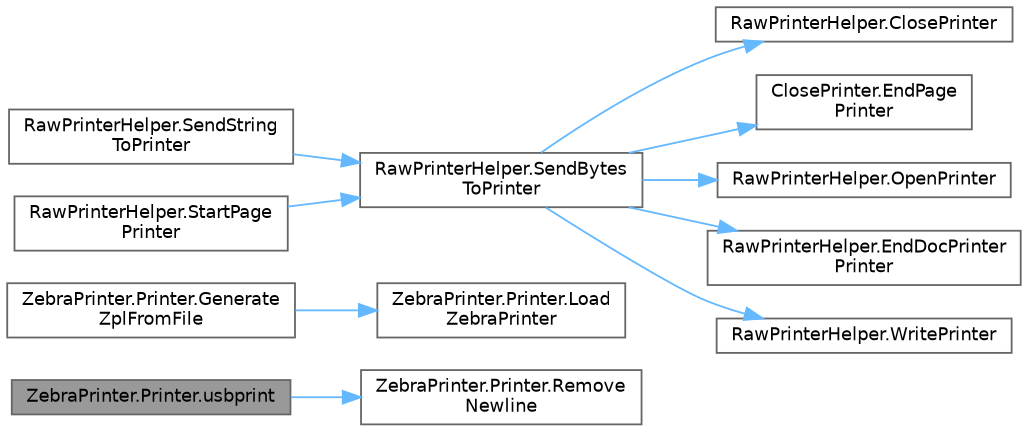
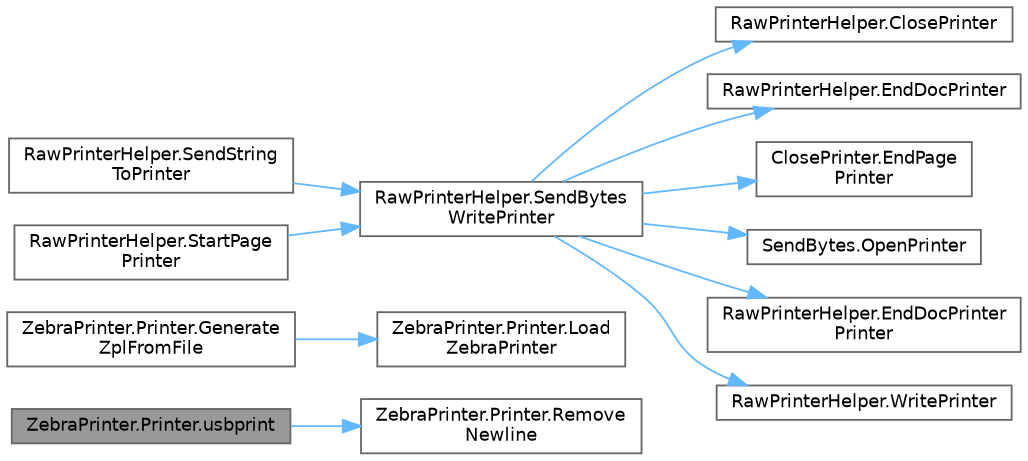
node "RawPrinterHelper.EndDocPrinter": added
node "RawPrinterHelper.SendBytes ToPrinter": label "RawPrinterHelper.SendBytes ToPrinter" -> "RawPrinterHelper.SendBytes WritePrinter"
node "RawPrinterHelper.OpenPrinter": label "RawPrinterHelper.OpenPrinter" -> "SendBytes.OpenPrinter"
